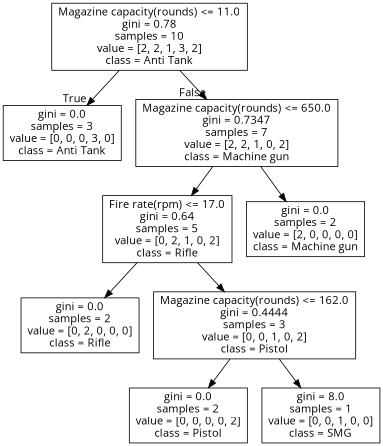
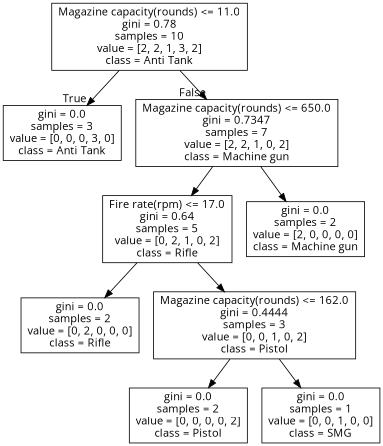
node "gini = 8.0 samples = 1 value = [0, 0, 1, 0, 0] class = SMG": label "gini = 8.0 samples = 1 value = [0, 0, 1, 0, 0] class = SMG" -> "gini = 0.0 samples = 1 value = [0, 0, 1, 0, 0] class = SMG"
